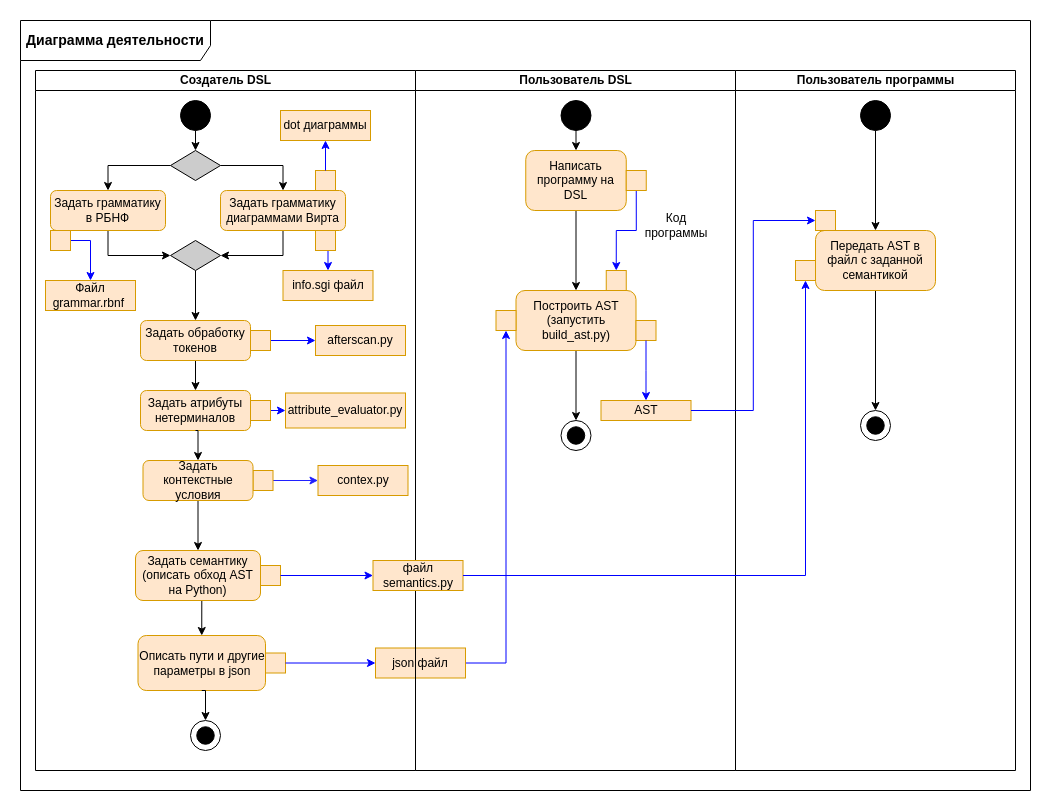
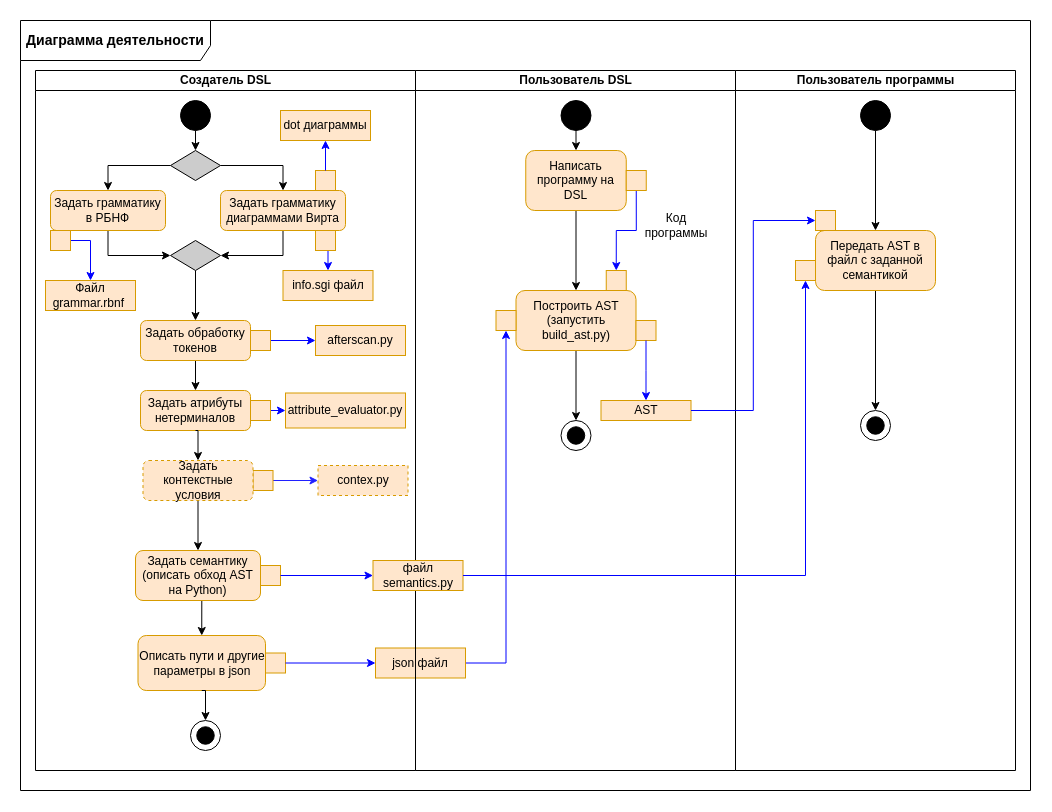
node "Задать контекстные условия": style solid -> dashed
node "contex.py": style solid -> dashed
